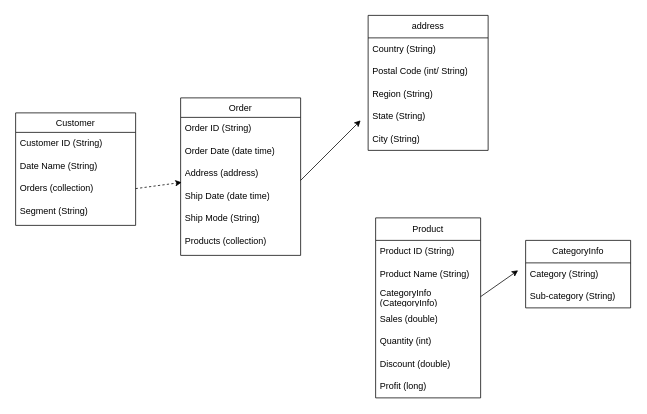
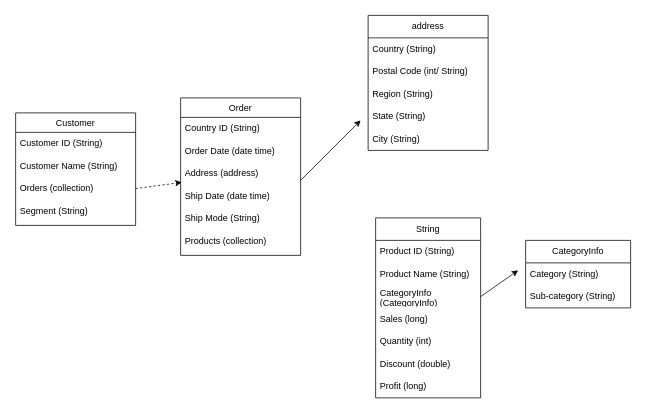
node "Order ID (String)": label "Order ID (String)" -> "Country ID (String)"
node "Date Name (String)": label "Date Name (String)" -> "Customer Name (String)"
node "Product": label "Product" -> "String"
node "Sales (double)": label "Sales (double)" -> "Sales (long)"
